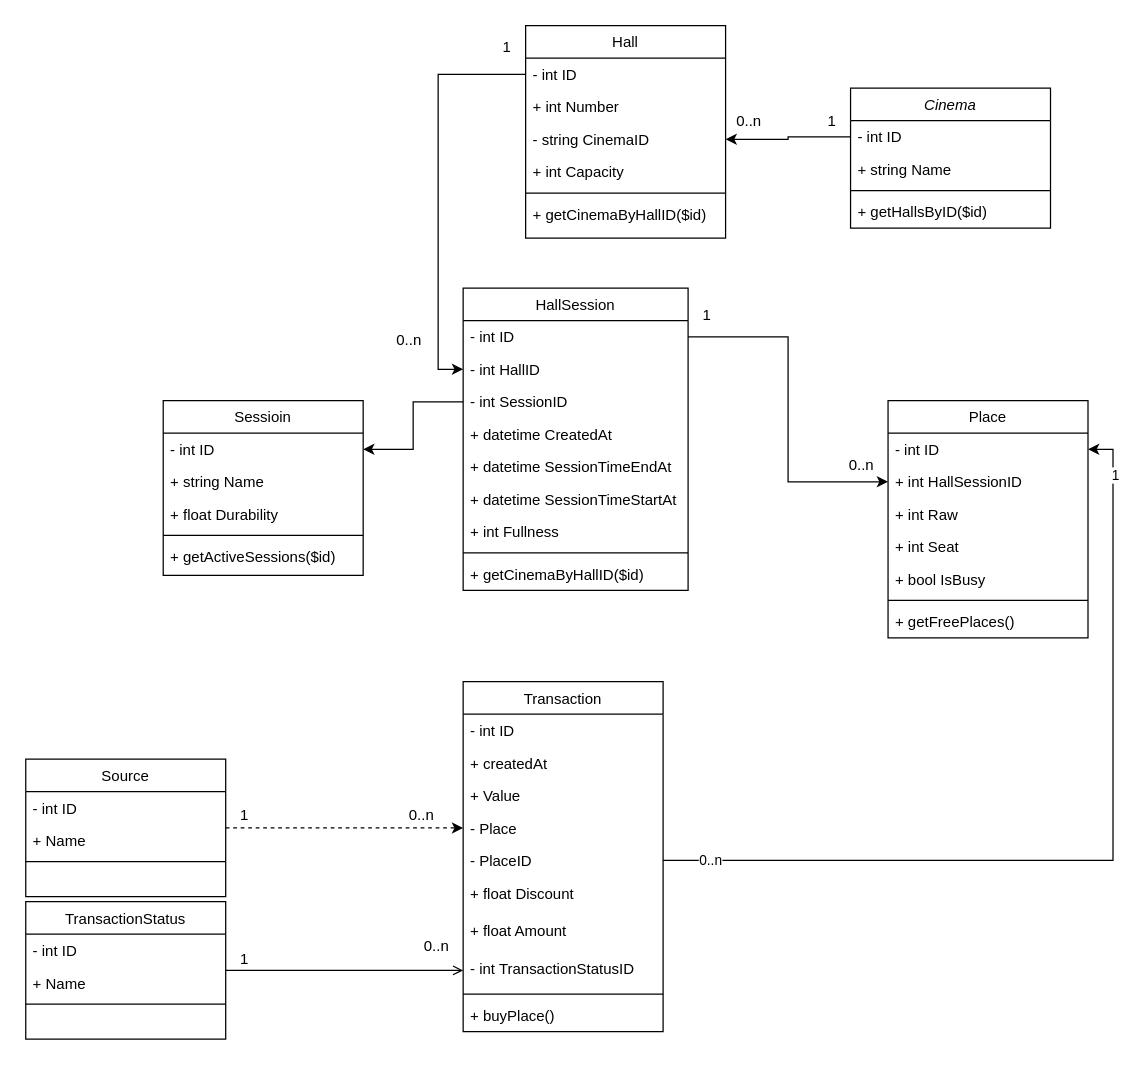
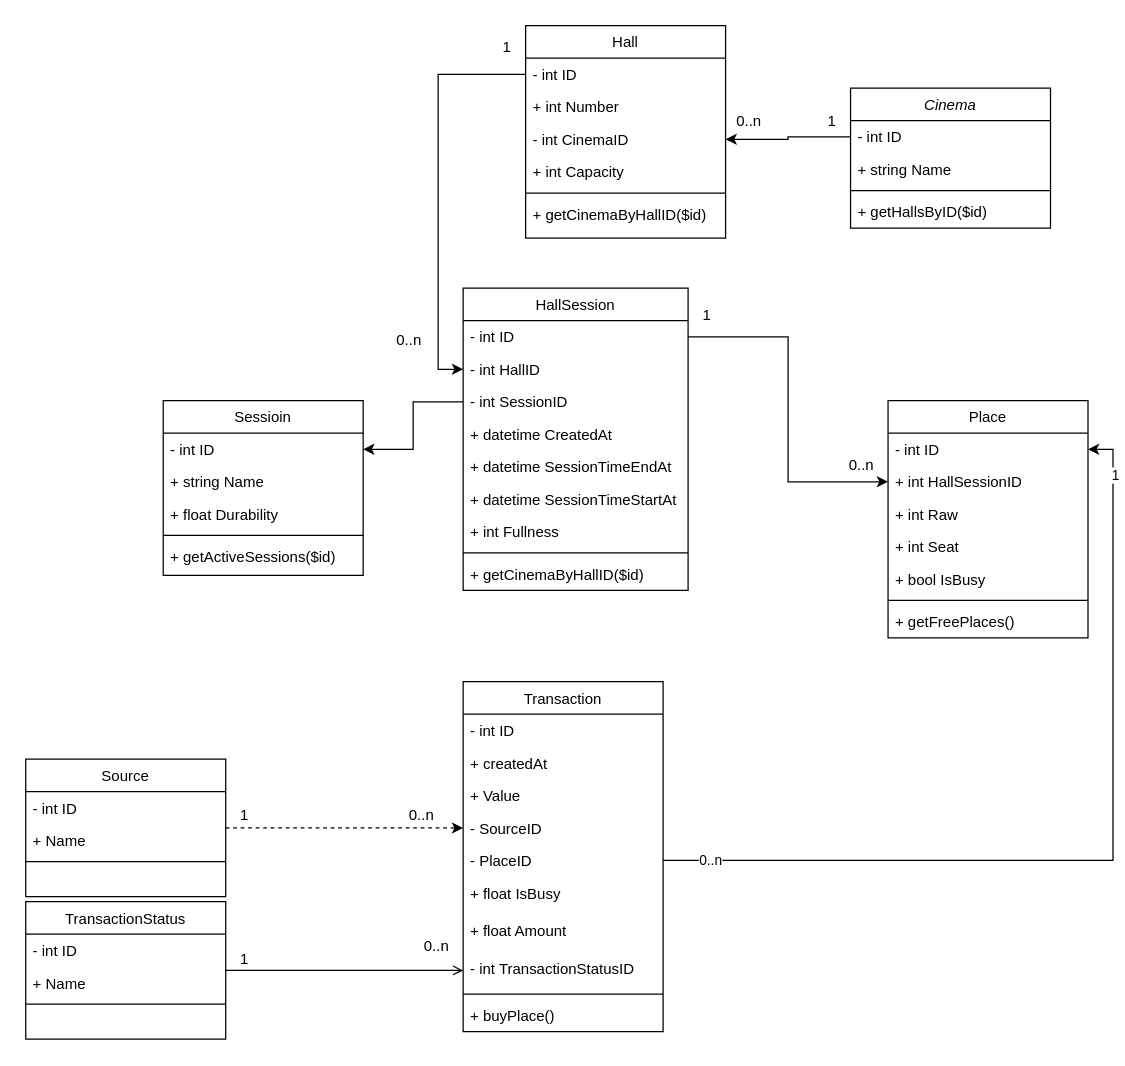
node "- string CinemaID": label "- string CinemaID" -> "- int CinemaID"
node "- Place": label "- Place" -> "- SourceID"
node "+ float Discount": label "+ float Discount" -> "+ float IsBusy"
